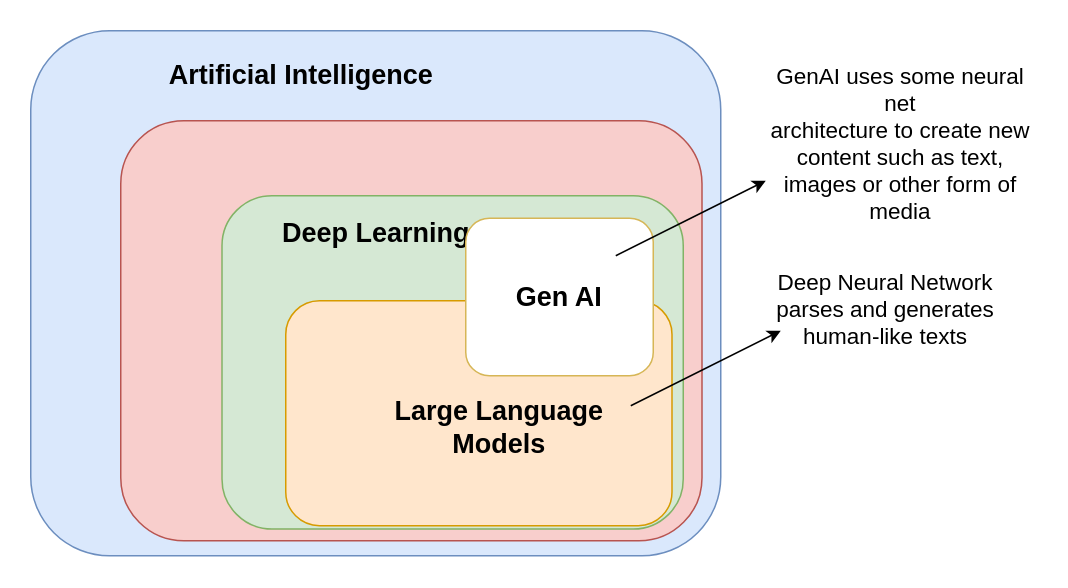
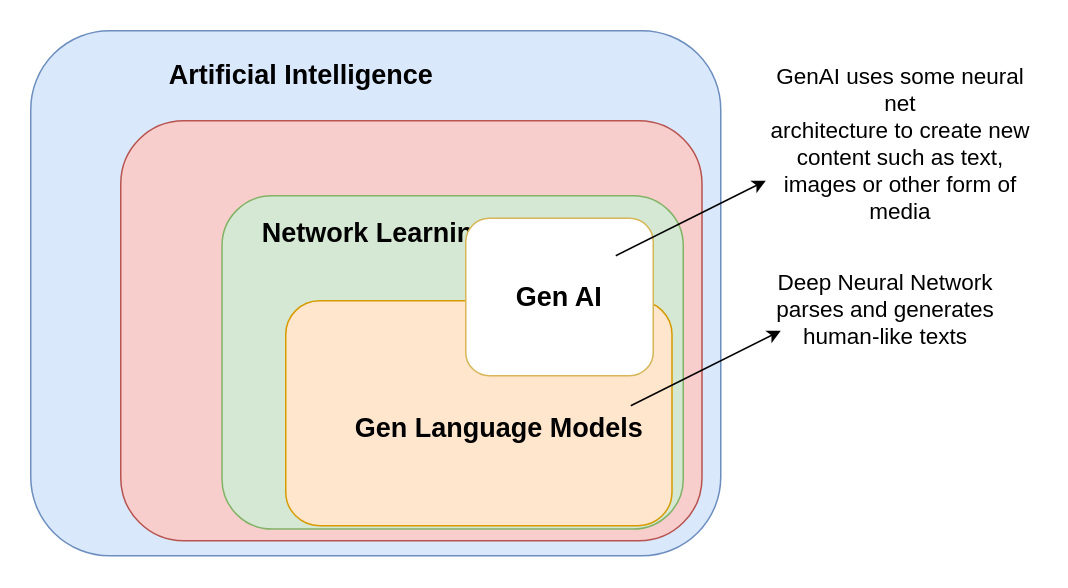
node "Deep Learning": label "Deep Learning" -> "Network Learning"
node "Large Language Models": label "Large Language Models" -> "Gen Language Models"
